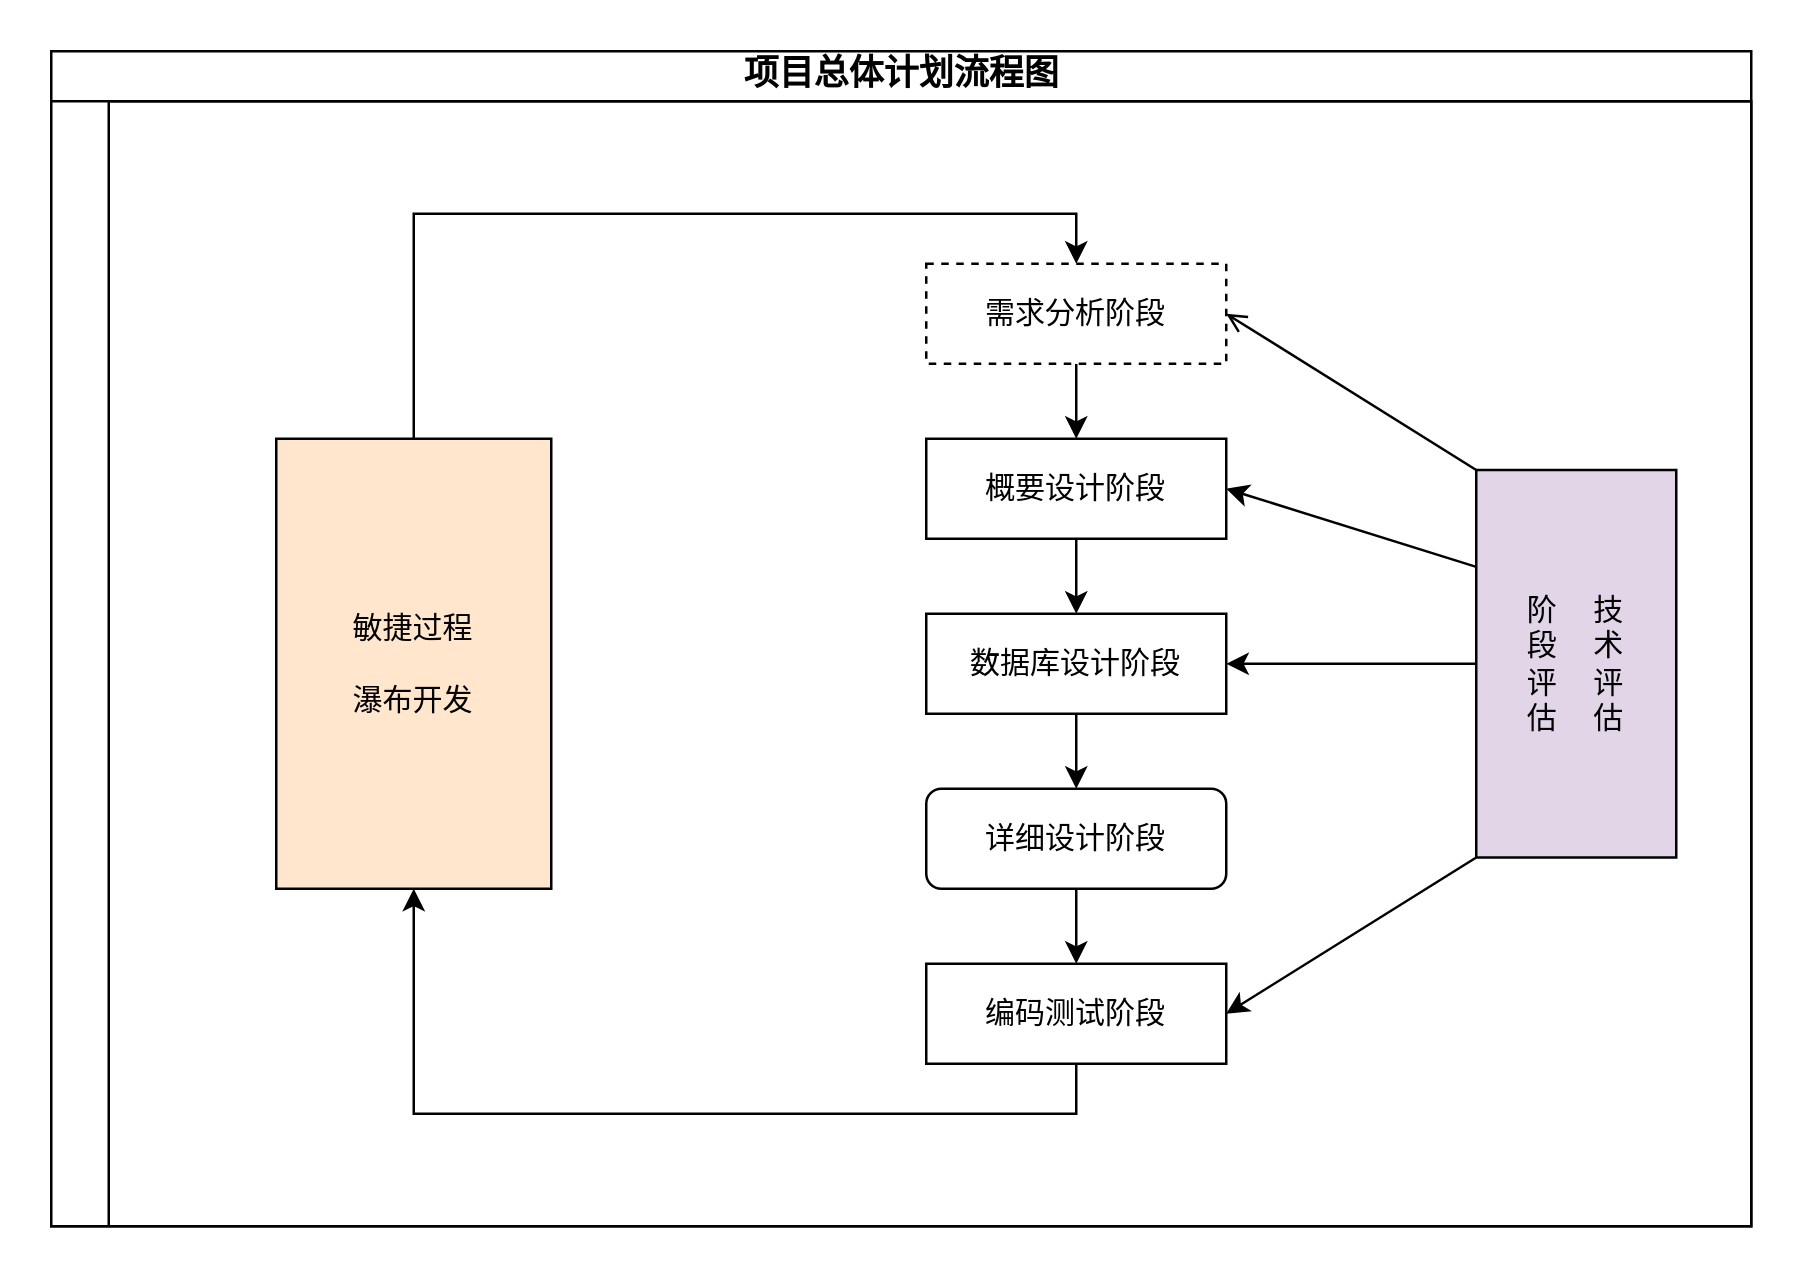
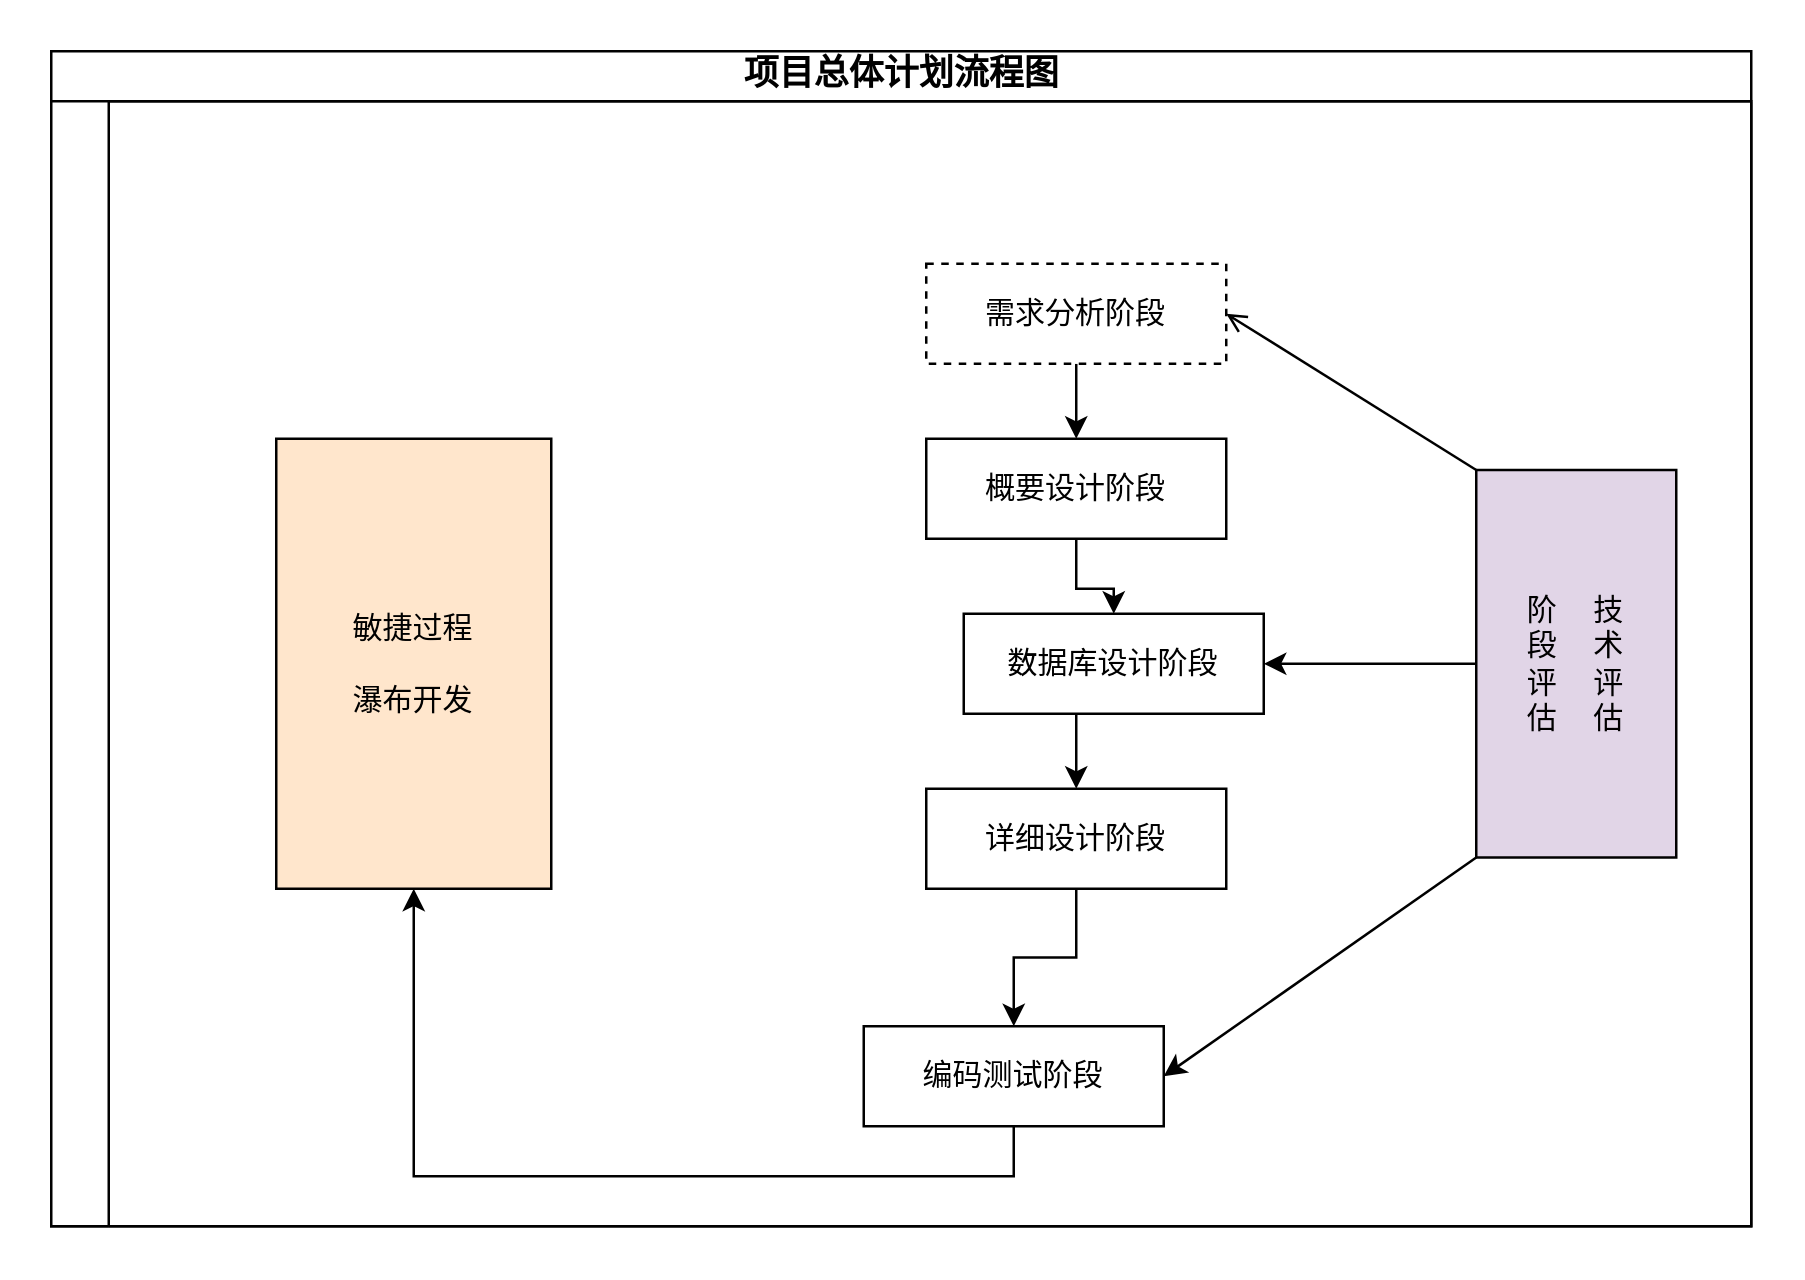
edge "敏捷过程 瀑布开发" -> "需求分析阶段": removed
edge "阶 技 段 术 评 评 估 估" -> "概要设计阶段": removed
node "数据库设计阶段": moved (1076, 664) -> (1114, 664)
node "详细设计阶段": shape rounded rectangle -> rectangle
node "编码测试阶段": moved (1076, 1014) -> (1014, 1076)
